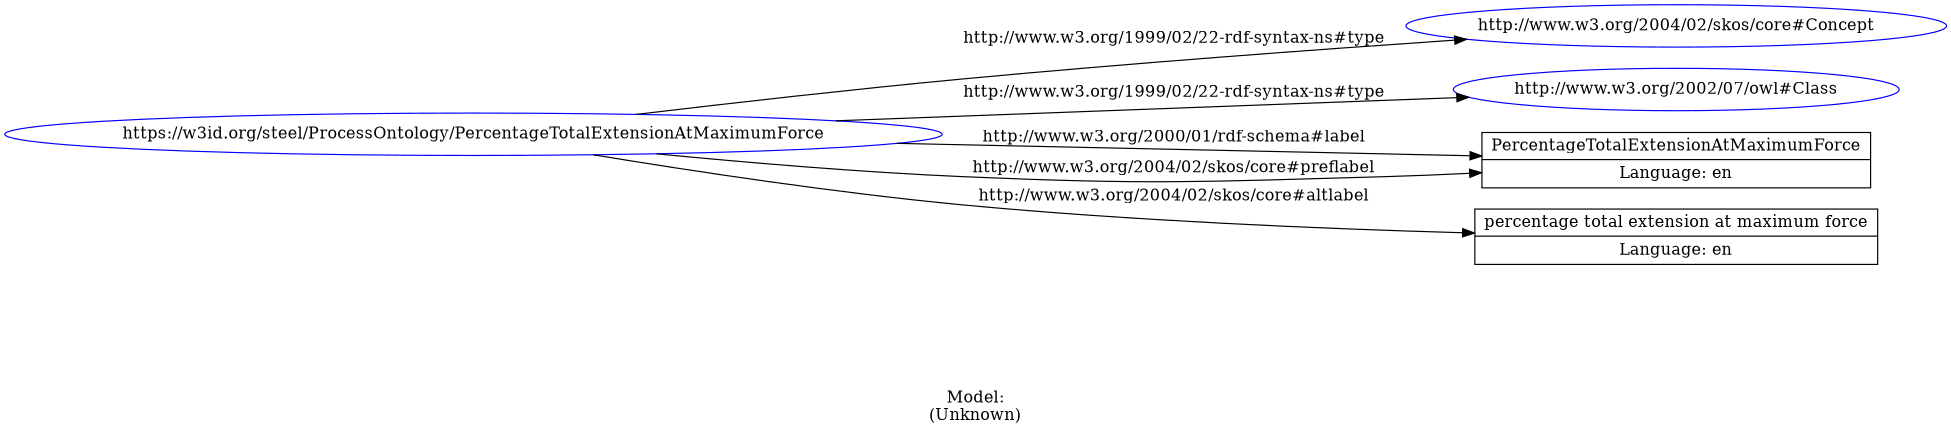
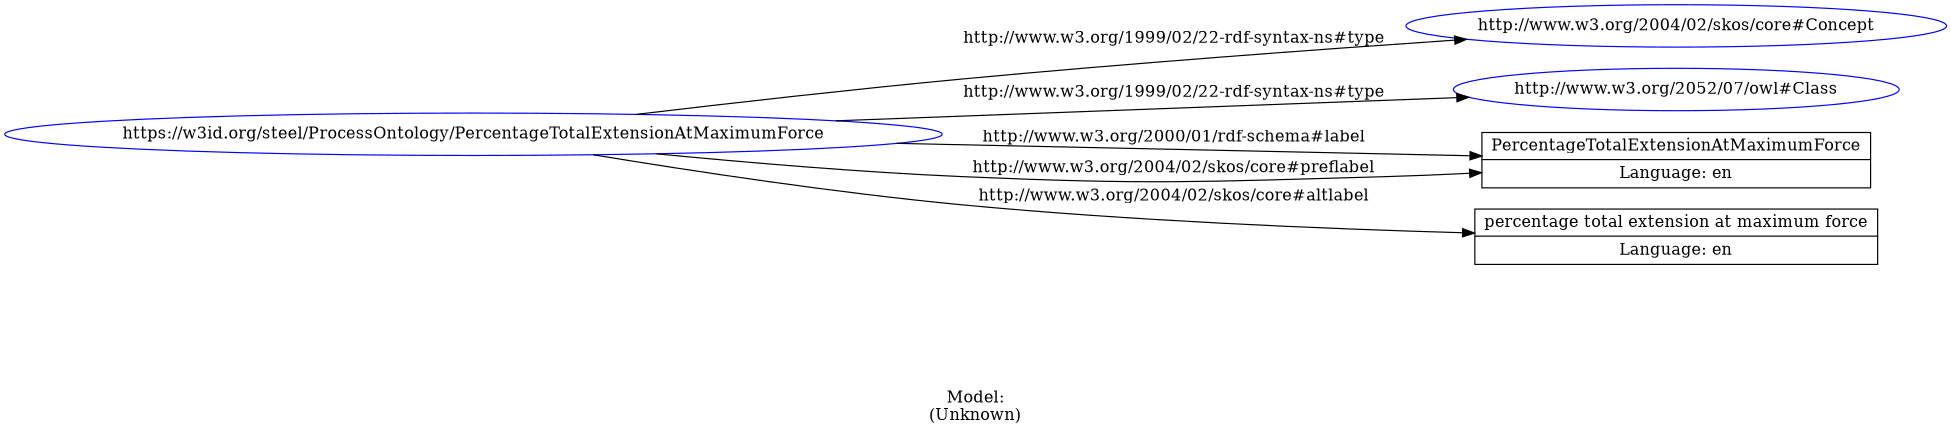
node "http://www.w3.org/2002/07/owl#Class": label "http://www.w3.org/2002/07/owl#Class" -> "http://www.w3.org/2052/07/owl#Class"
